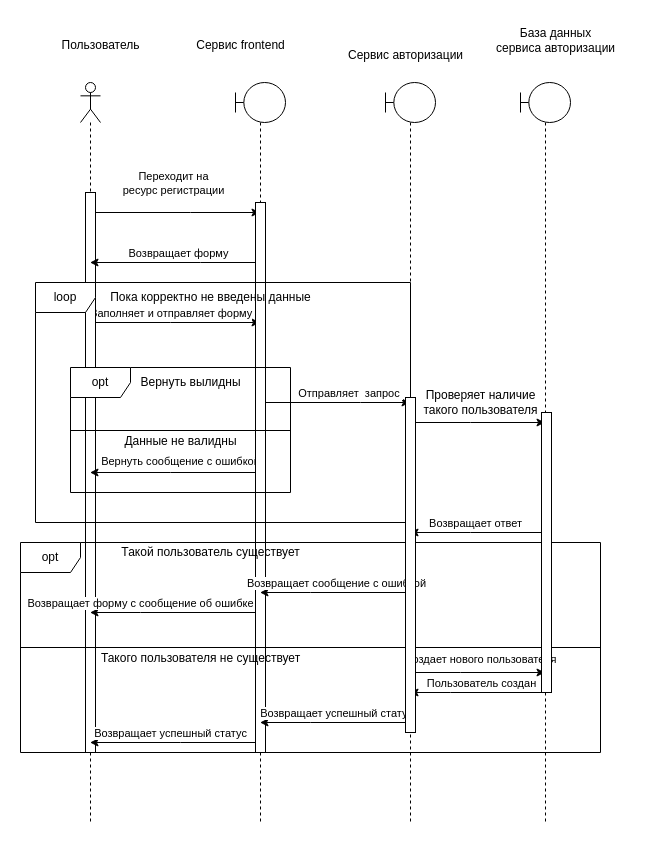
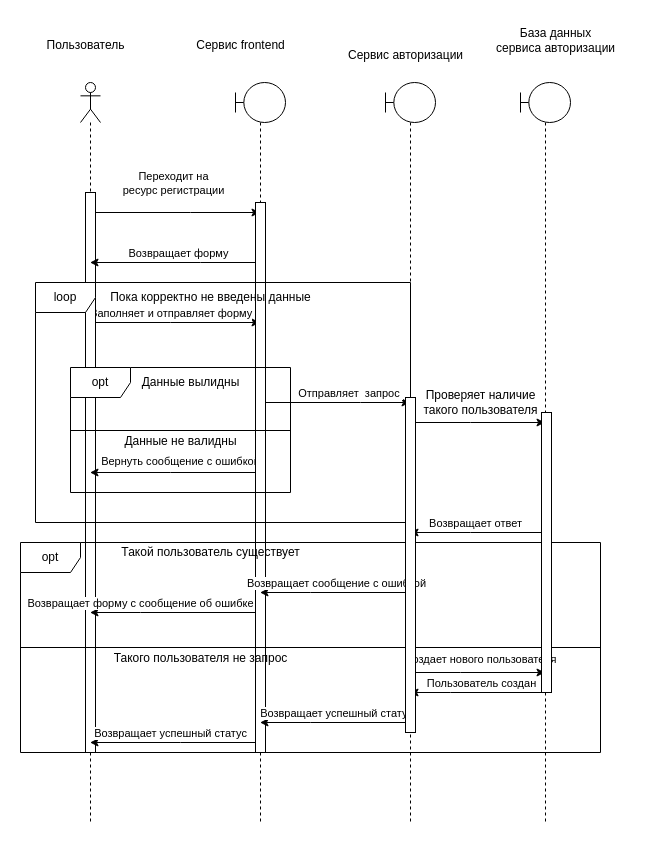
node "Пользователь": moved (101, 46) -> (86, 46)
node "Вернуть вылидны": label "Вернуть вылидны" -> "Данные вылидны"
node "Такого пользователя не существует": label "Такого пользователя не существует" -> "Такого пользователя не запрос"
